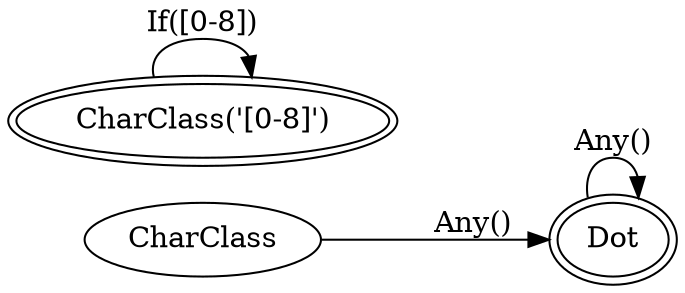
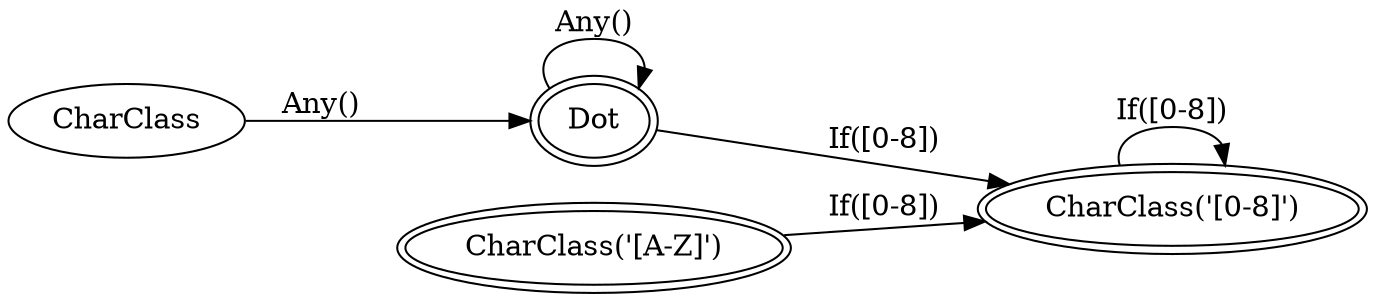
edge "Dot" -> "CharClass('[0-8]')": added, label "If([0-8])"
node "CharClass('[A-Z]')": added
